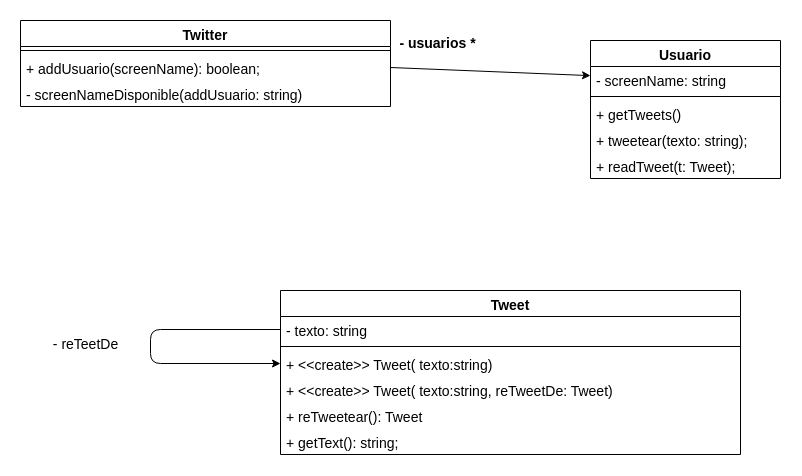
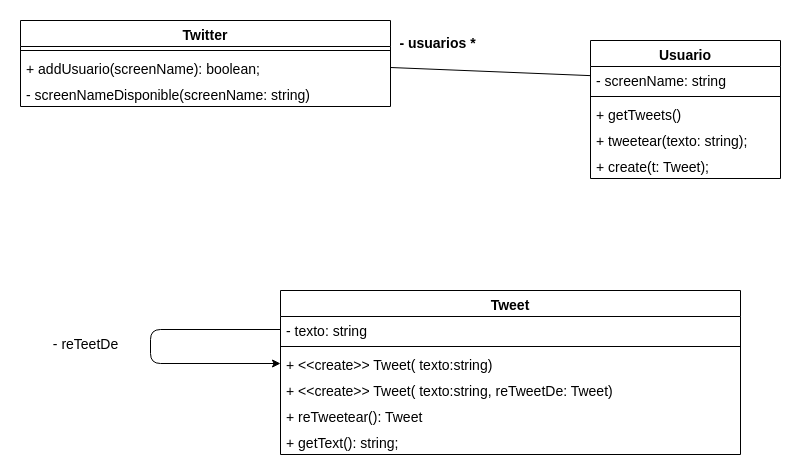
edge "+ addUsuario(screenName): boolean;" -> "- screenName: string": arrowhead classic -> none
node "- screenNameDisponible(addUsuario: string)": label "- screenNameDisponible(addUsuario: string)" -> "- screenNameDisponible(screenName: string)"
node "+ readTweet(t: Tweet);": label "+ readTweet(t: Tweet);" -> "+ create(t: Tweet);"
